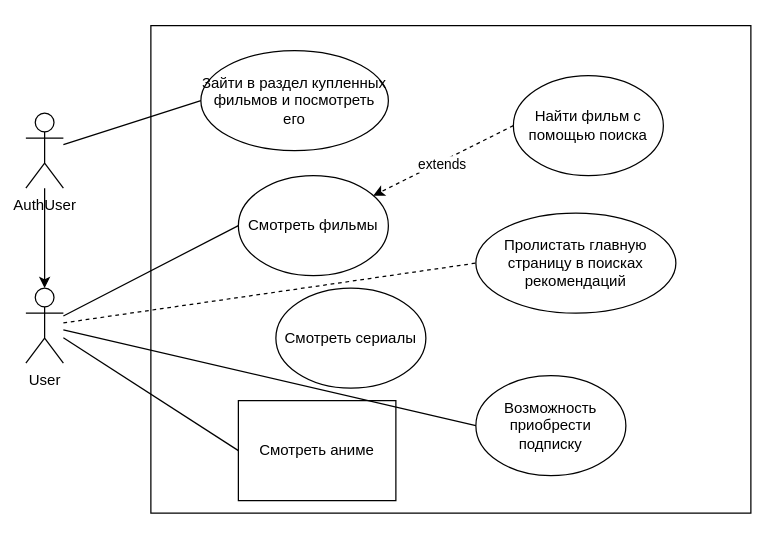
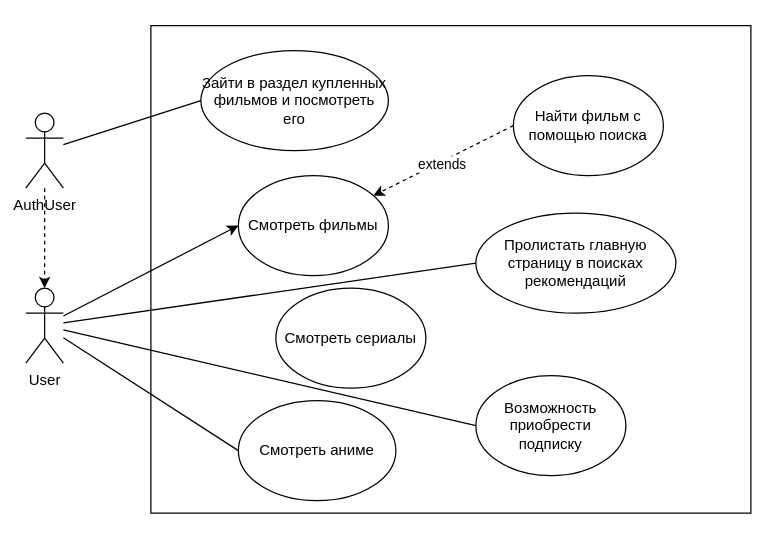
edge "Смотреть фильмы" -- "User": arrowhead none -> classic
edge "AuthUser" -> "User": style solid -> dashed
edge "Пролистать главную страницу в поисках рекомендаций" -- "User": style dashed -> solid
node "Смотреть аниме": shape rectangle -> ellipse
